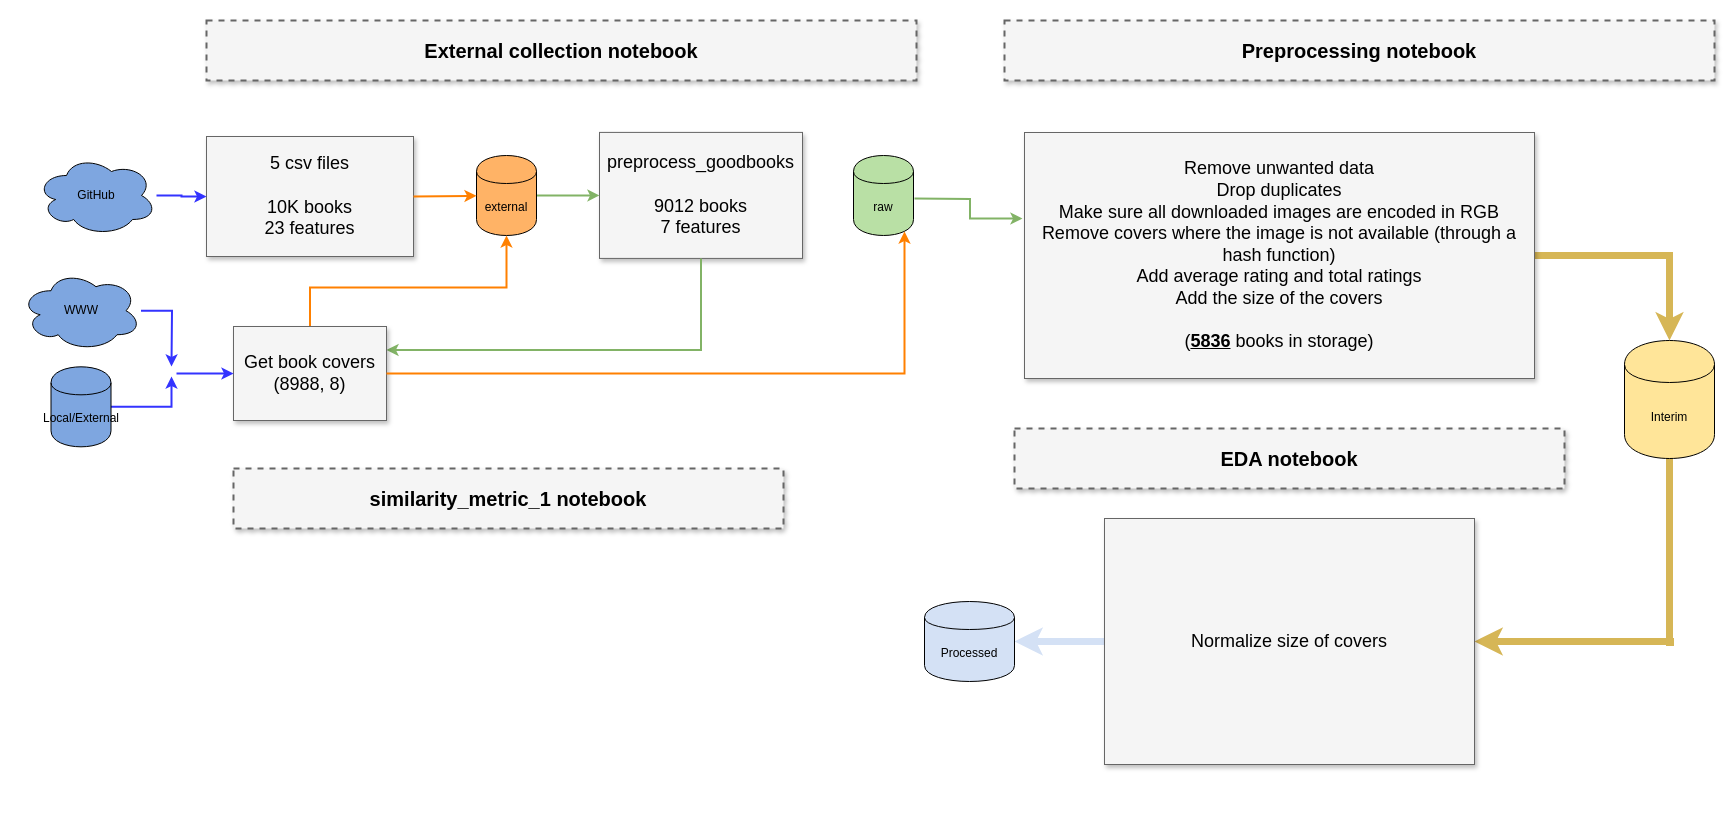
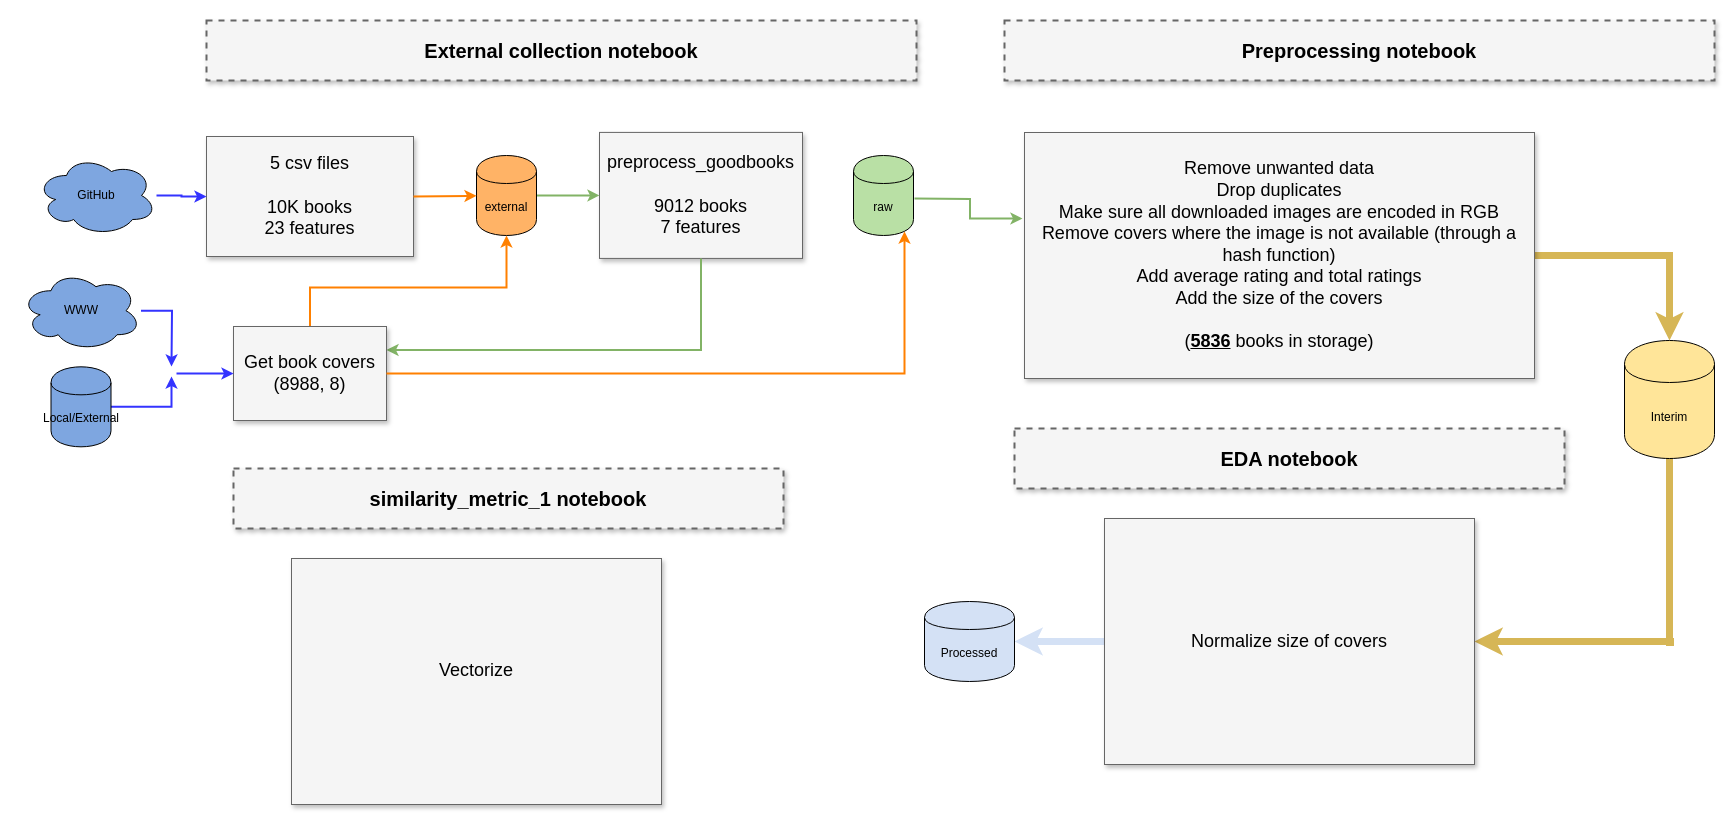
node "Vectorize": added
